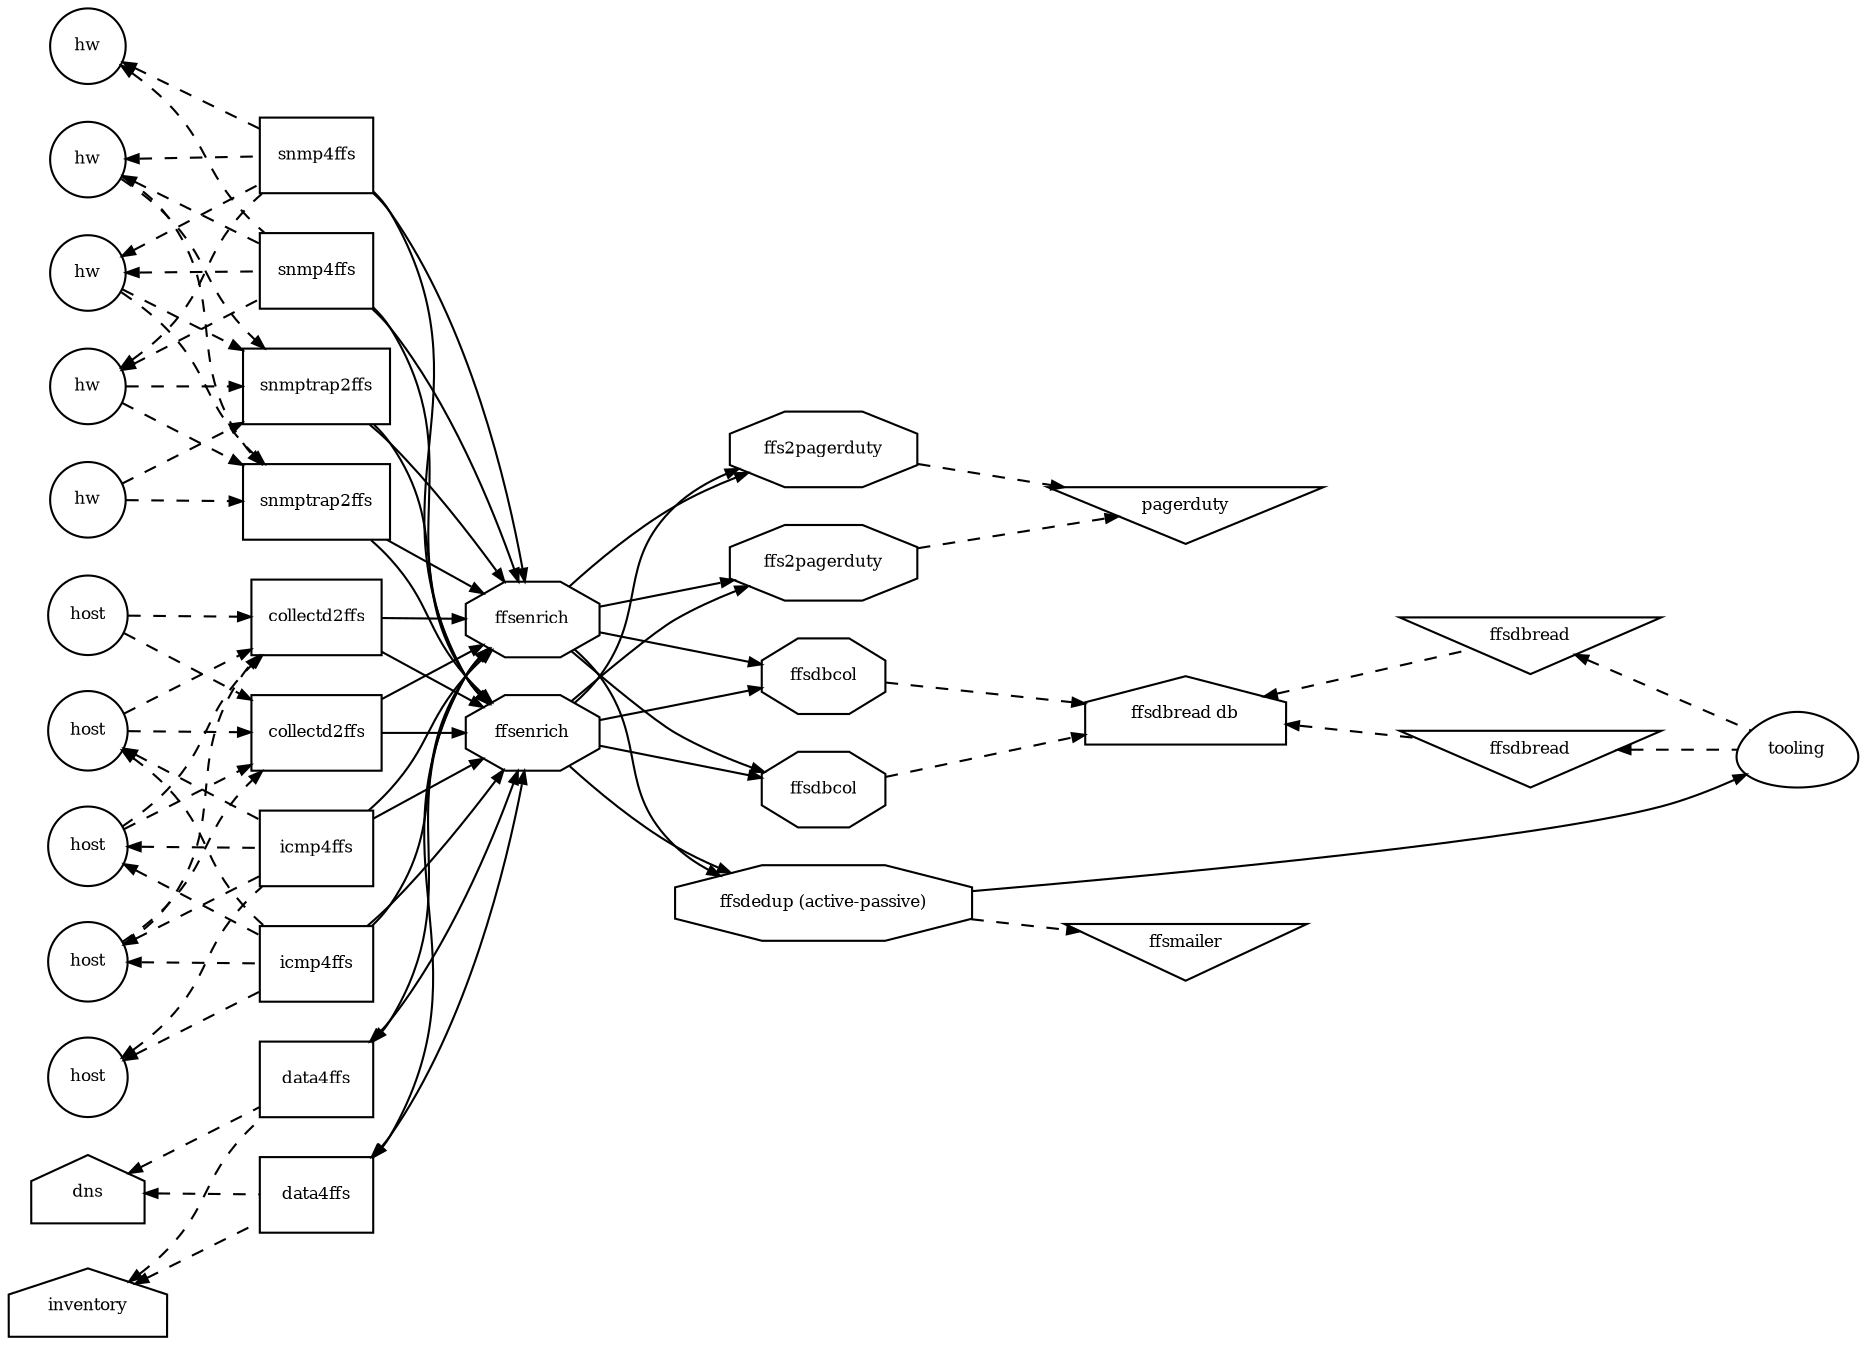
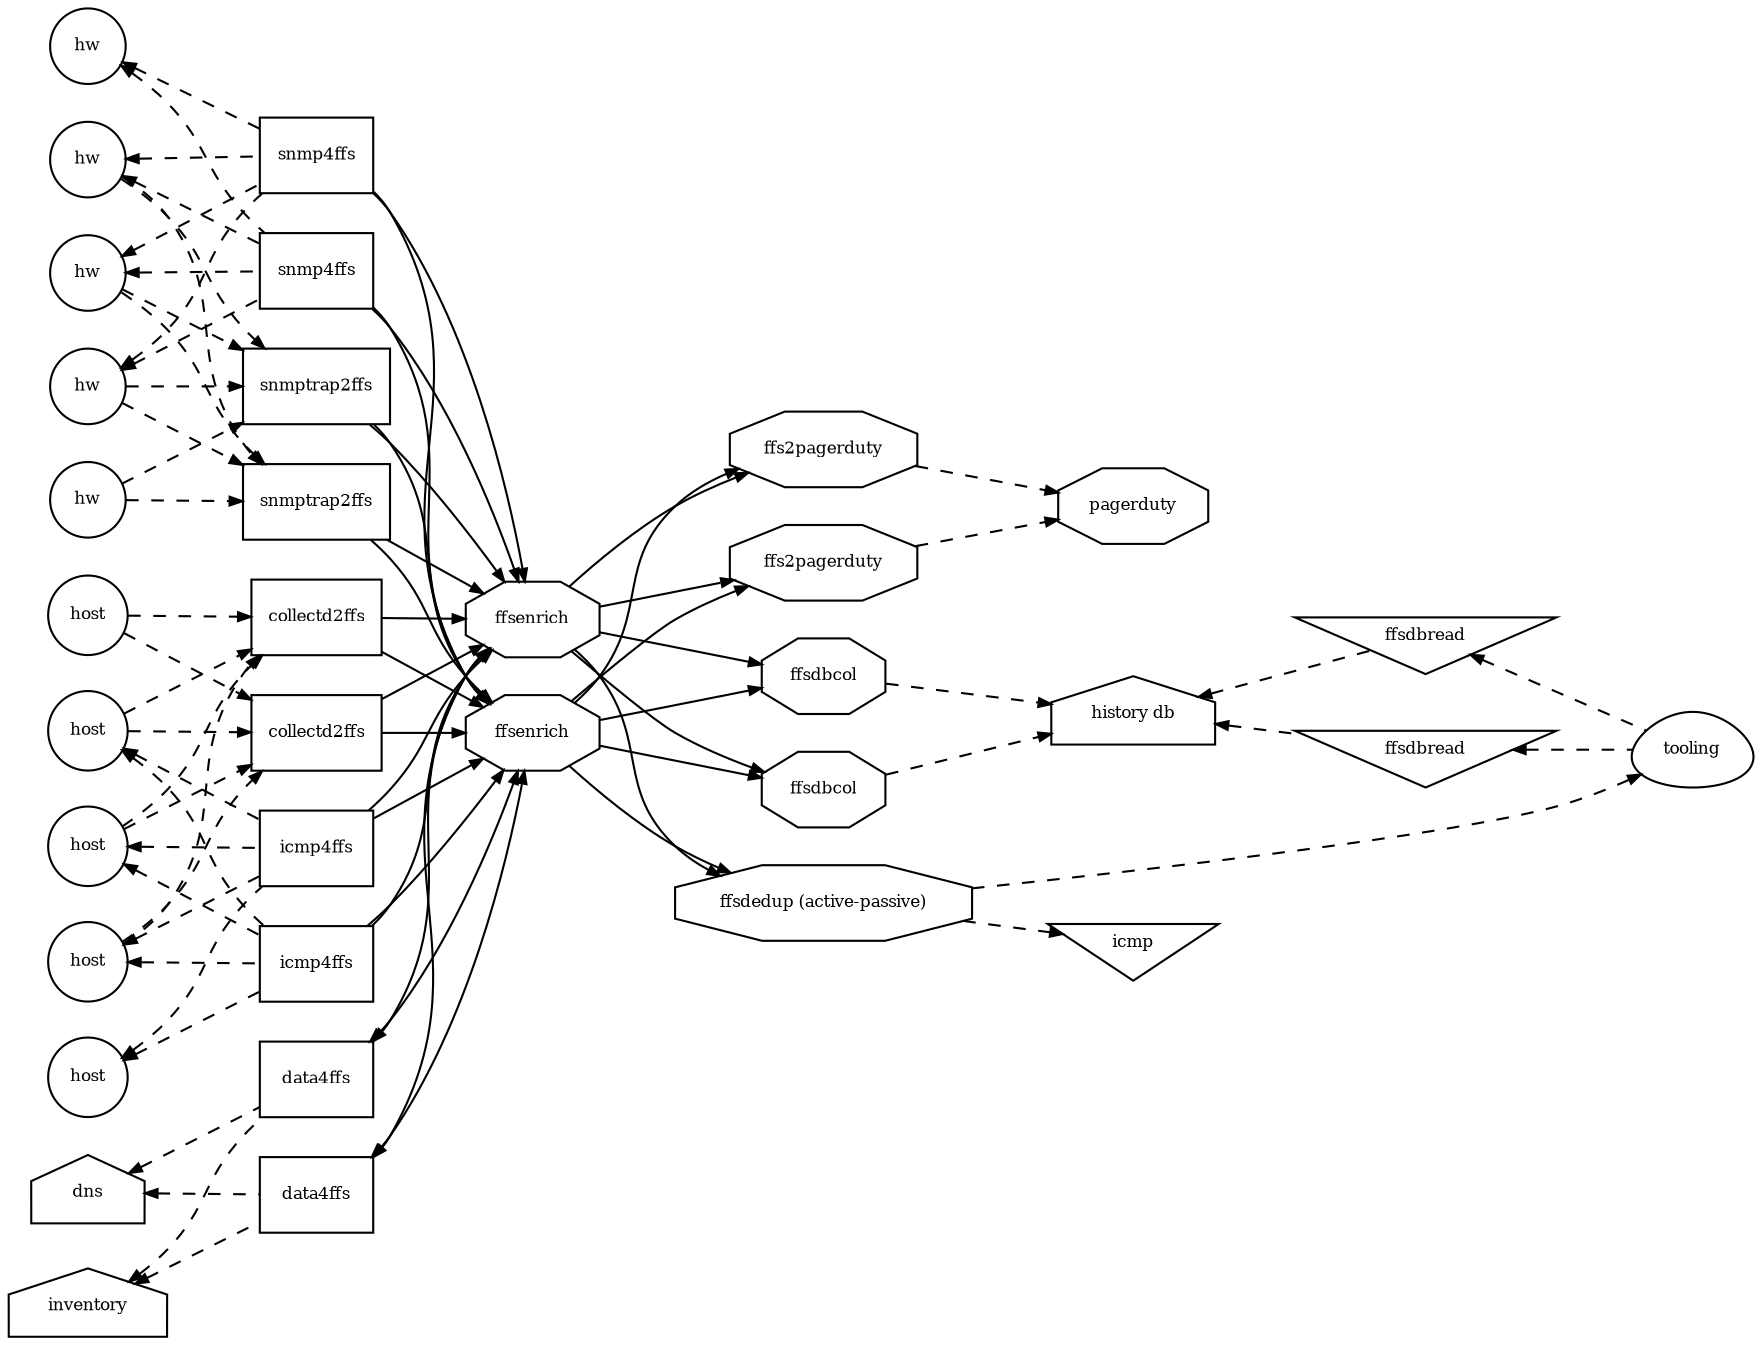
node "pagerduty": shape invtriangle -> octagon
node "ffsdbread db": label "ffsdbread db" -> "history db"
edge "ffsdedup (active-passive)" -> "tooling": style filled -> dashed
node "ffsmailer": label "ffsmailer" -> "icmp"
